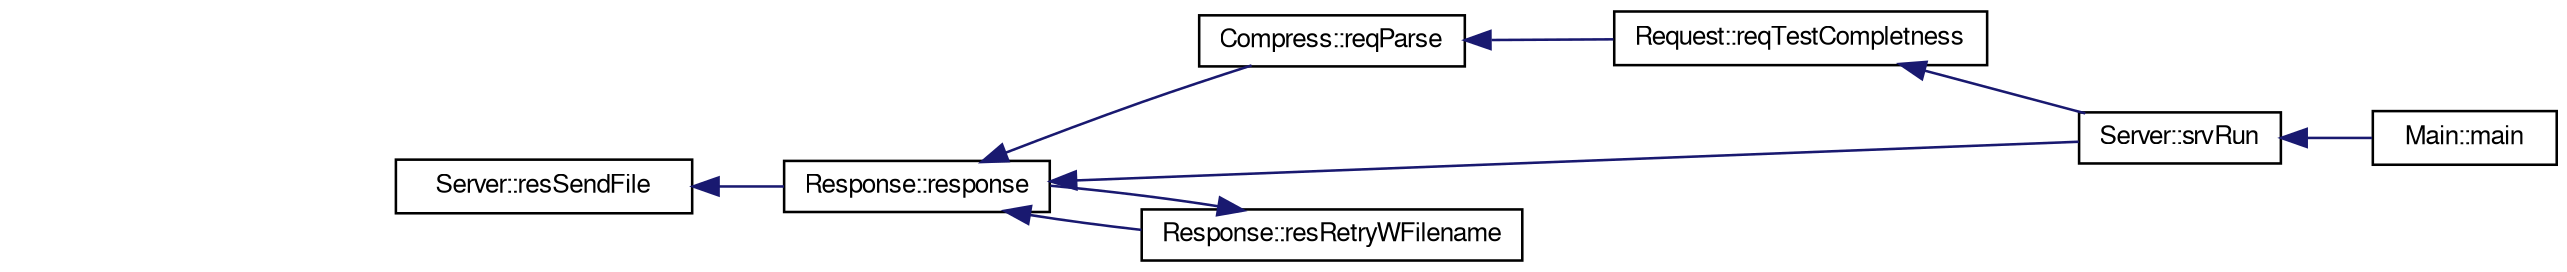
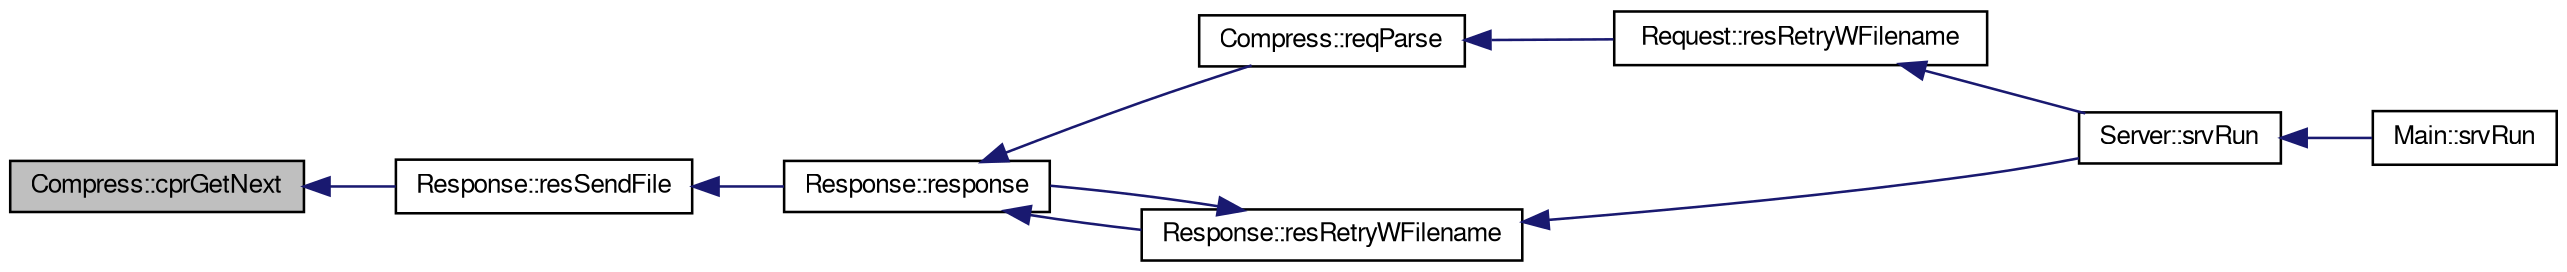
node "Request::reqTestCompletness": label "Request::reqTestCompletness" -> "Request::resRetryWFilename"
node "Main::main": label "Main::main" -> "Main::srvRun"
edge "Server::srvRun" -> "Response::response": now "Server::srvRun" -> "Response::resRetryWFilename"
node "Compress::cprGetNext": added
node "Server::resSendFile": label "Server::resSendFile" -> "Response::resSendFile"
